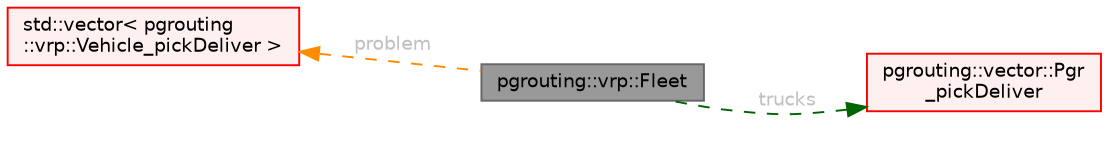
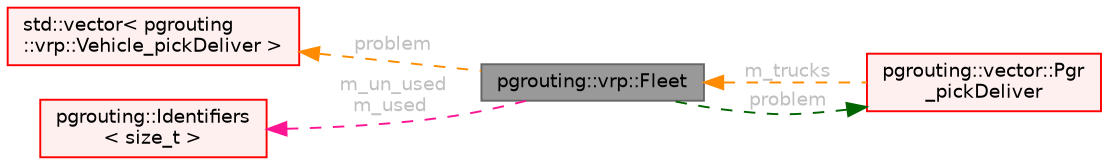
edge "pgrouting::vector::Pgr _pickDeliver" -> "pgrouting::vrp::Fleet": added, label "m_trucks"
edge "pgrouting::vrp::Fleet" -> "pgrouting::vector::Pgr _pickDeliver": label " trucks" -> " problem"
node "pgrouting::Identifiers < size_t >": added
